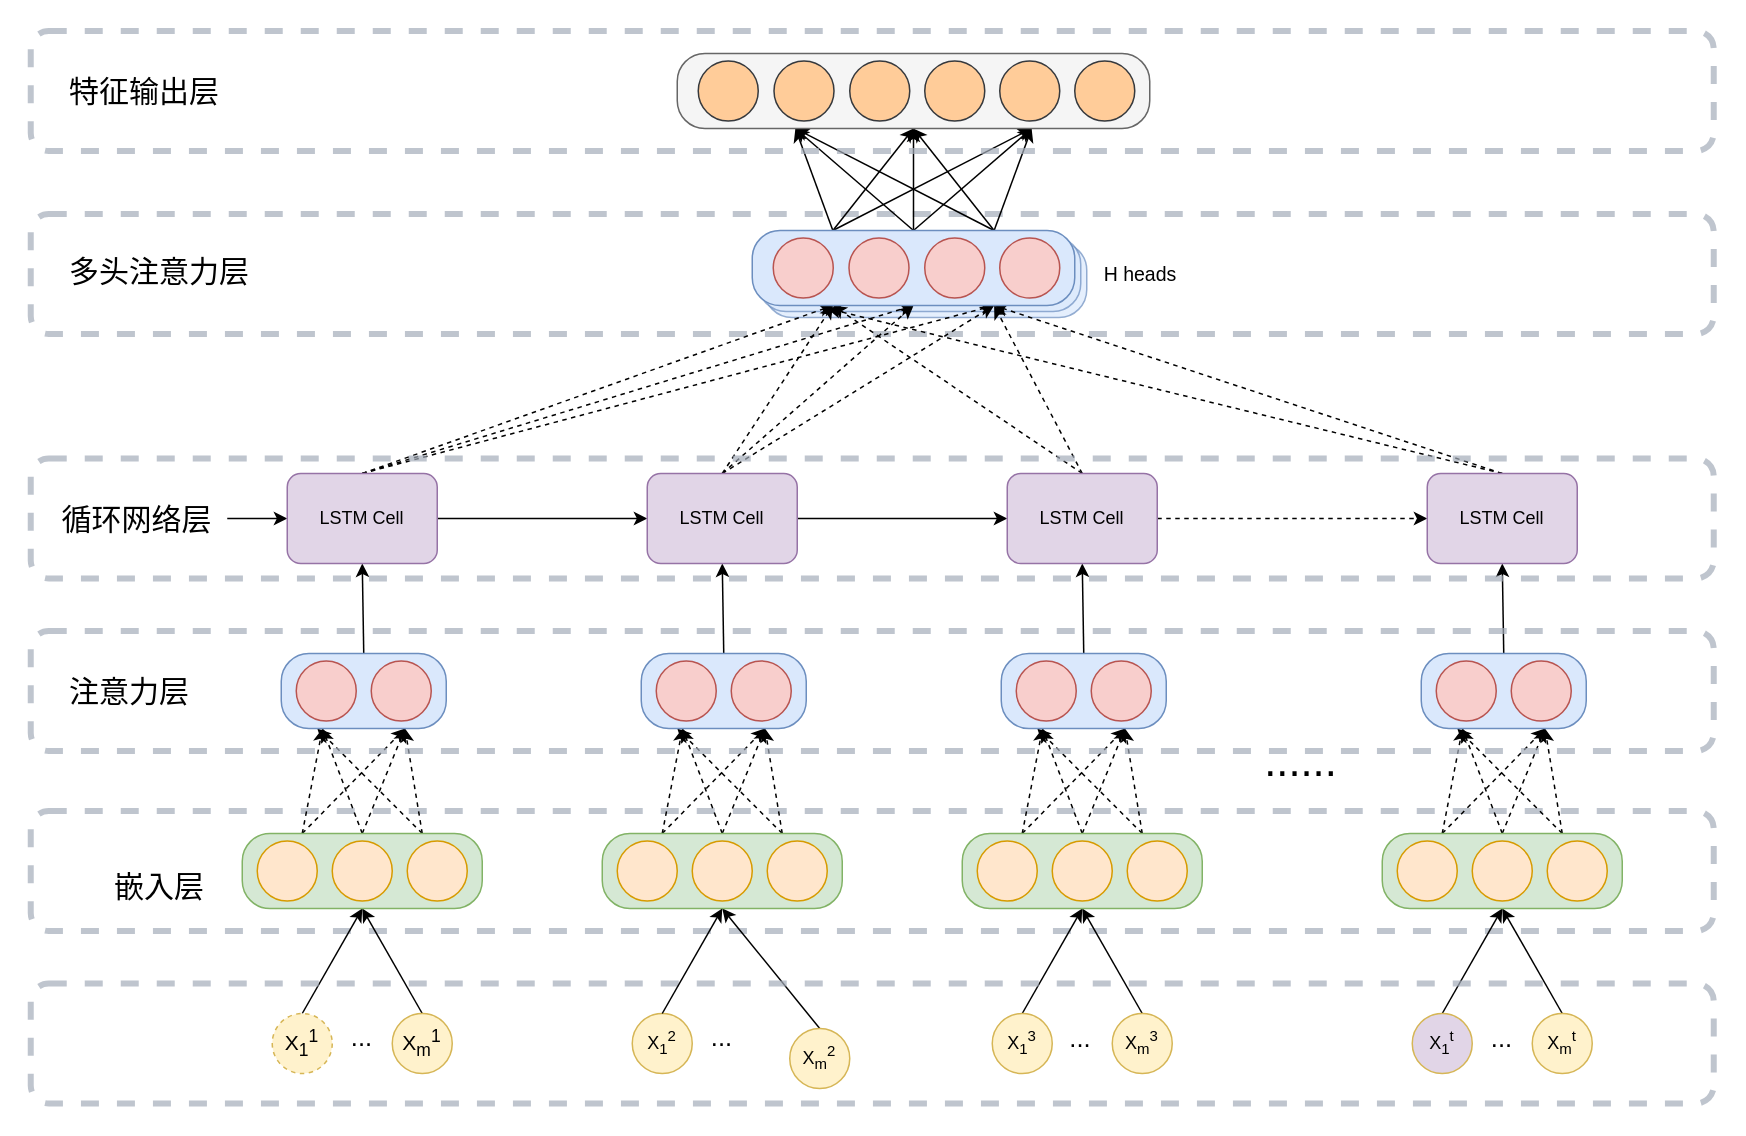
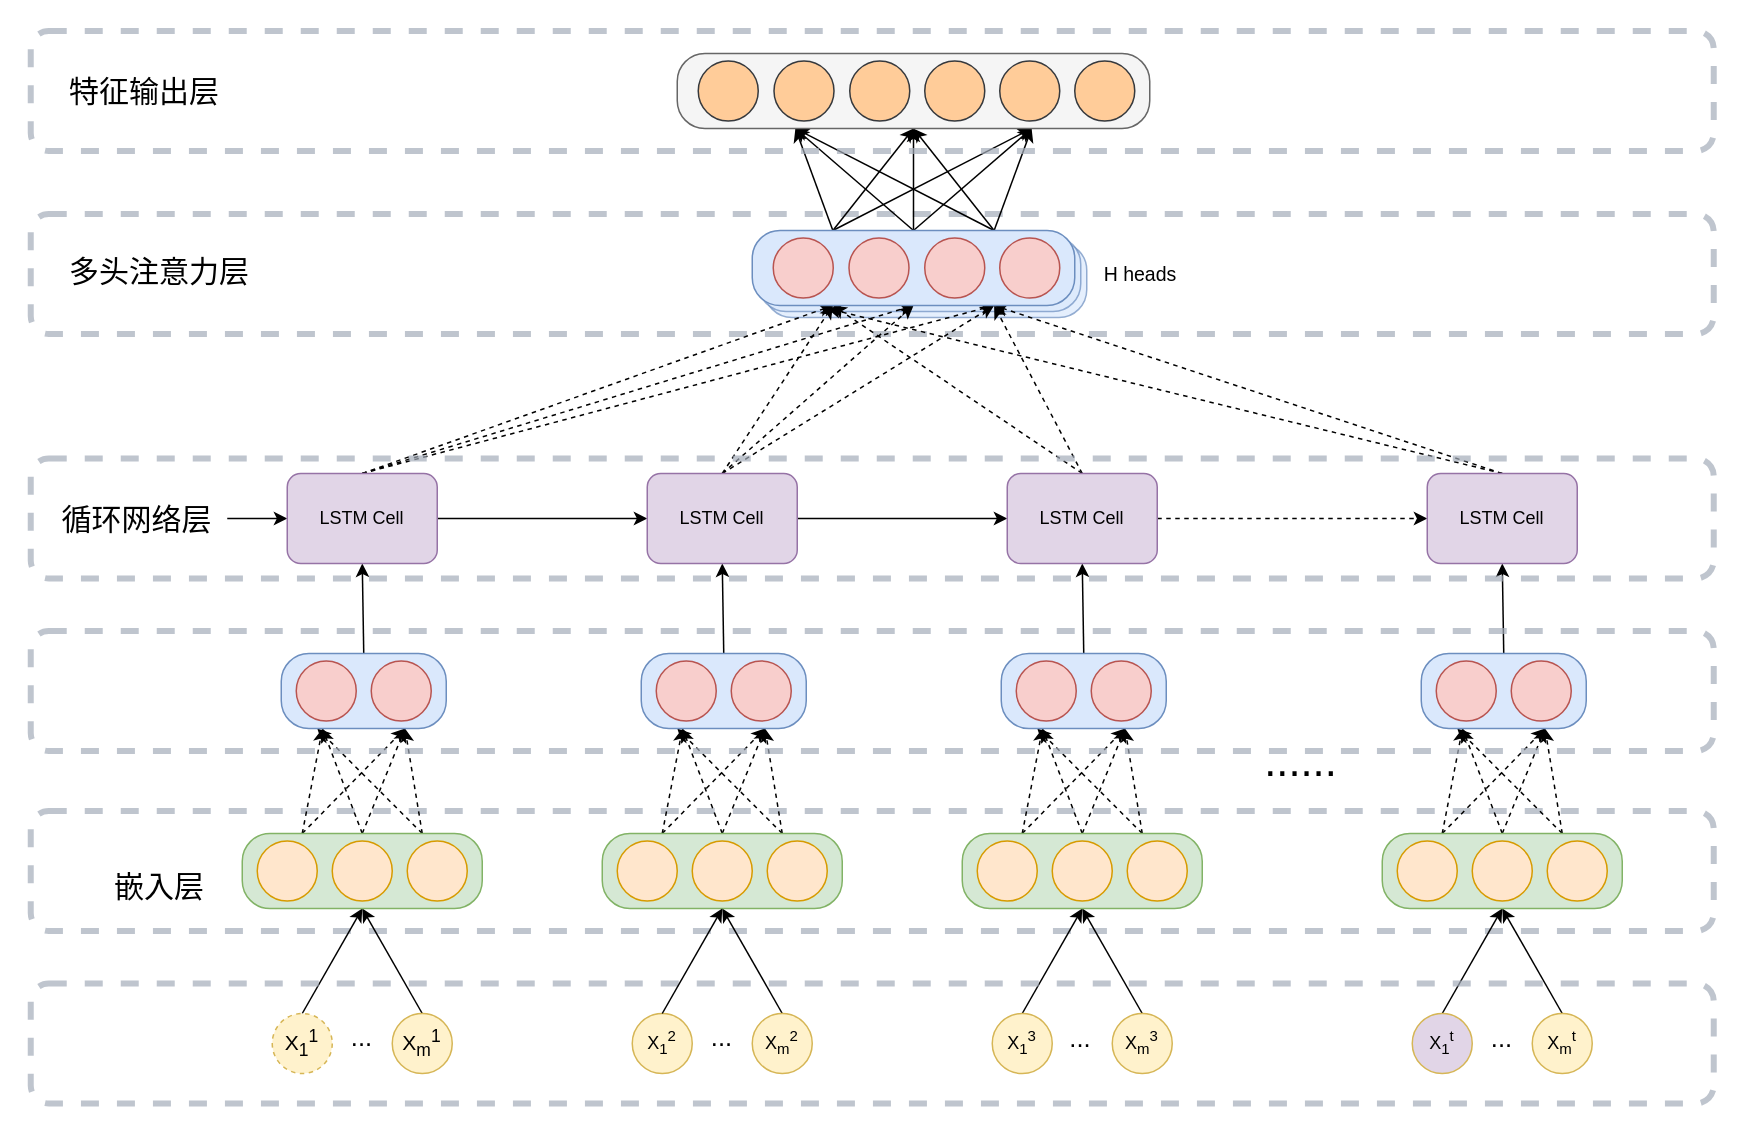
node "注意力层": removed
node "Xm2": moved (820, 1058) -> (782, 1043)
